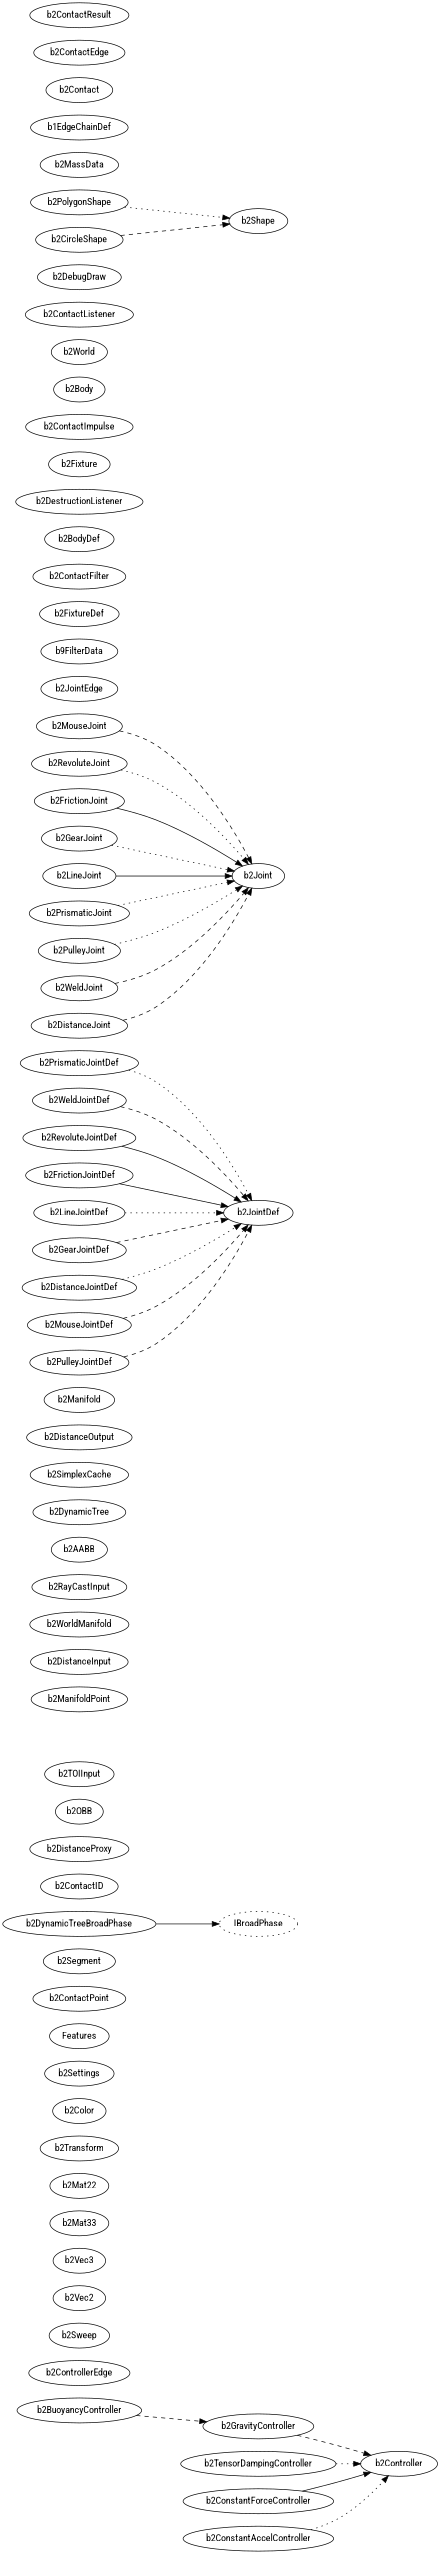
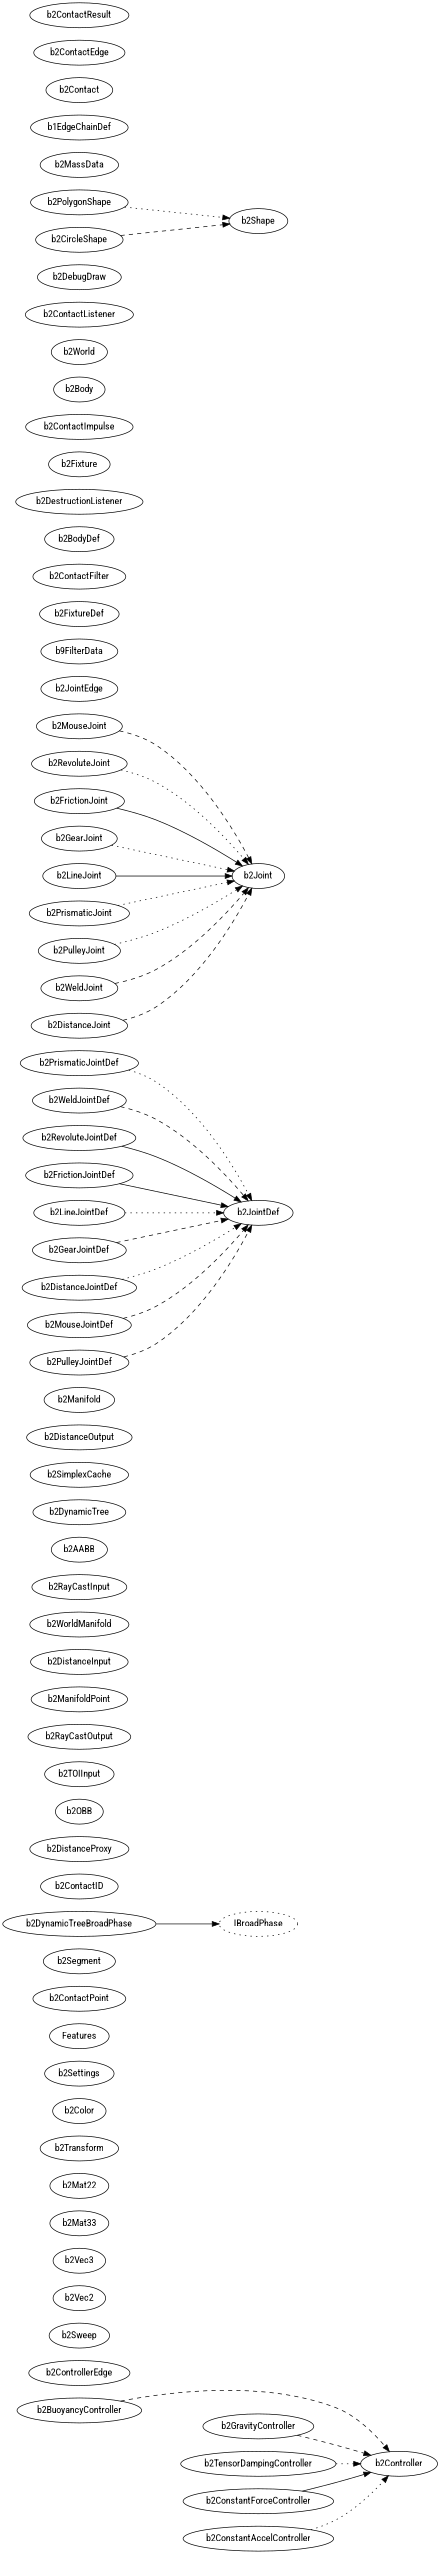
node "b2RayCastOutput": added
edge "b2BuoyancyController" -> "b2GravityController": now "b2BuoyancyController" -> "b2Controller"
